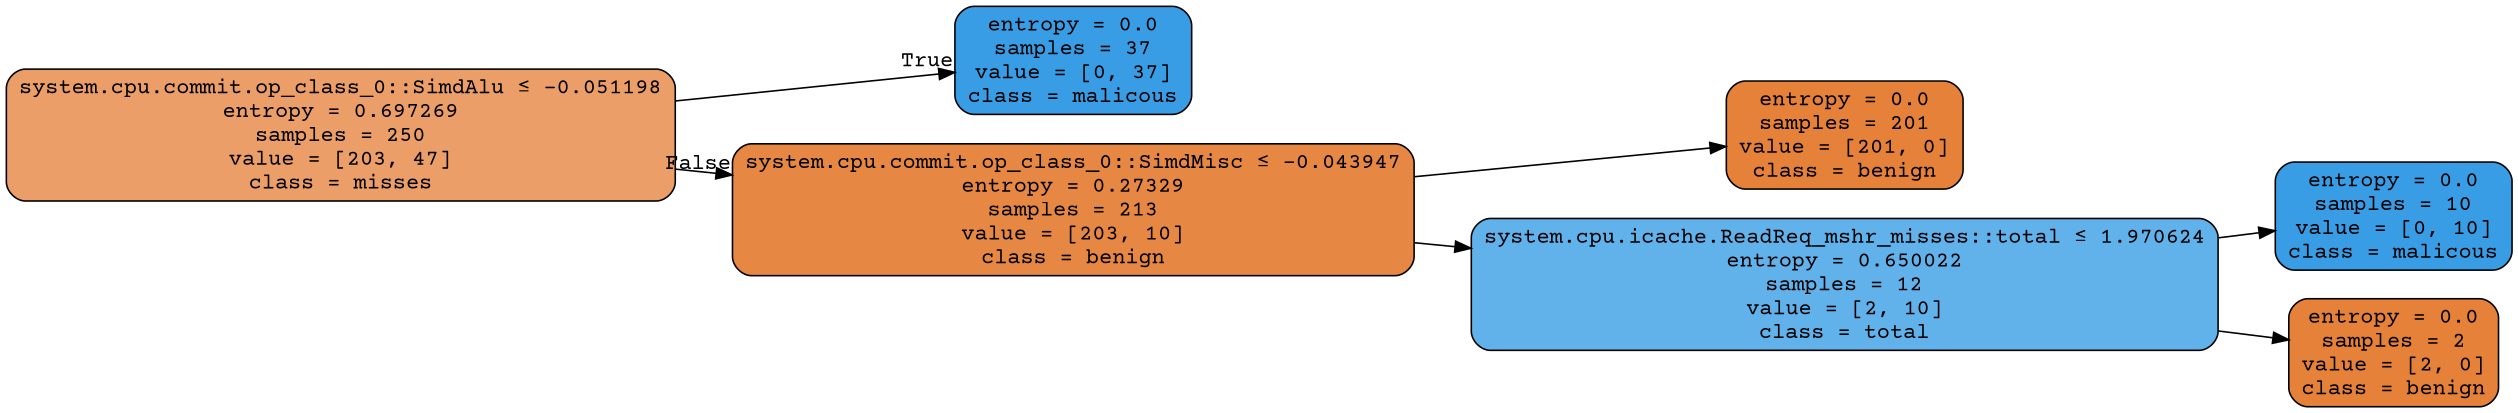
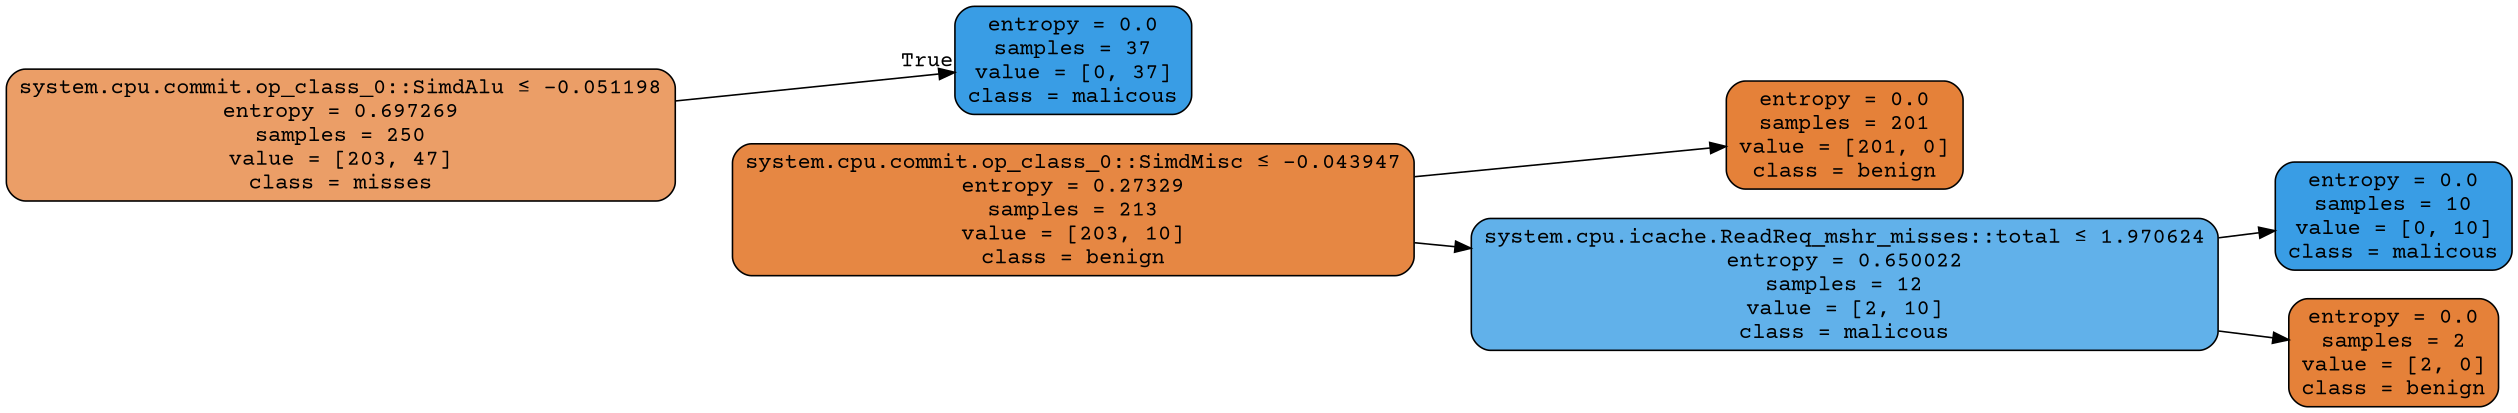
edge "system.cpu.commit.op_class_0::SimdAlu ≤ -0.051198" -> "system.cpu.commit.op_class_0::SimdMisc ≤ -0.043947": removed
node "system.cpu.icache.ReadReq_mshr_misses::total ≤ 1.970624": text "class = total" -> "class = malicous"
